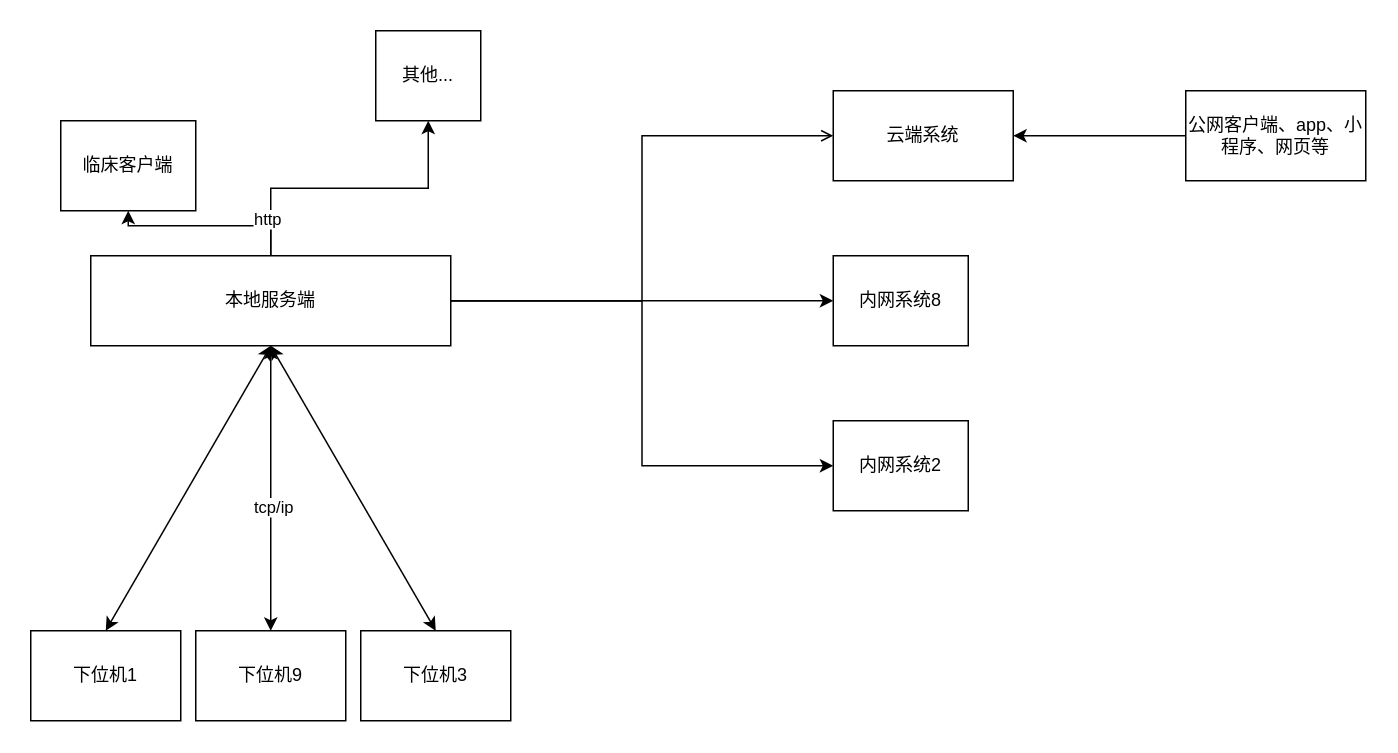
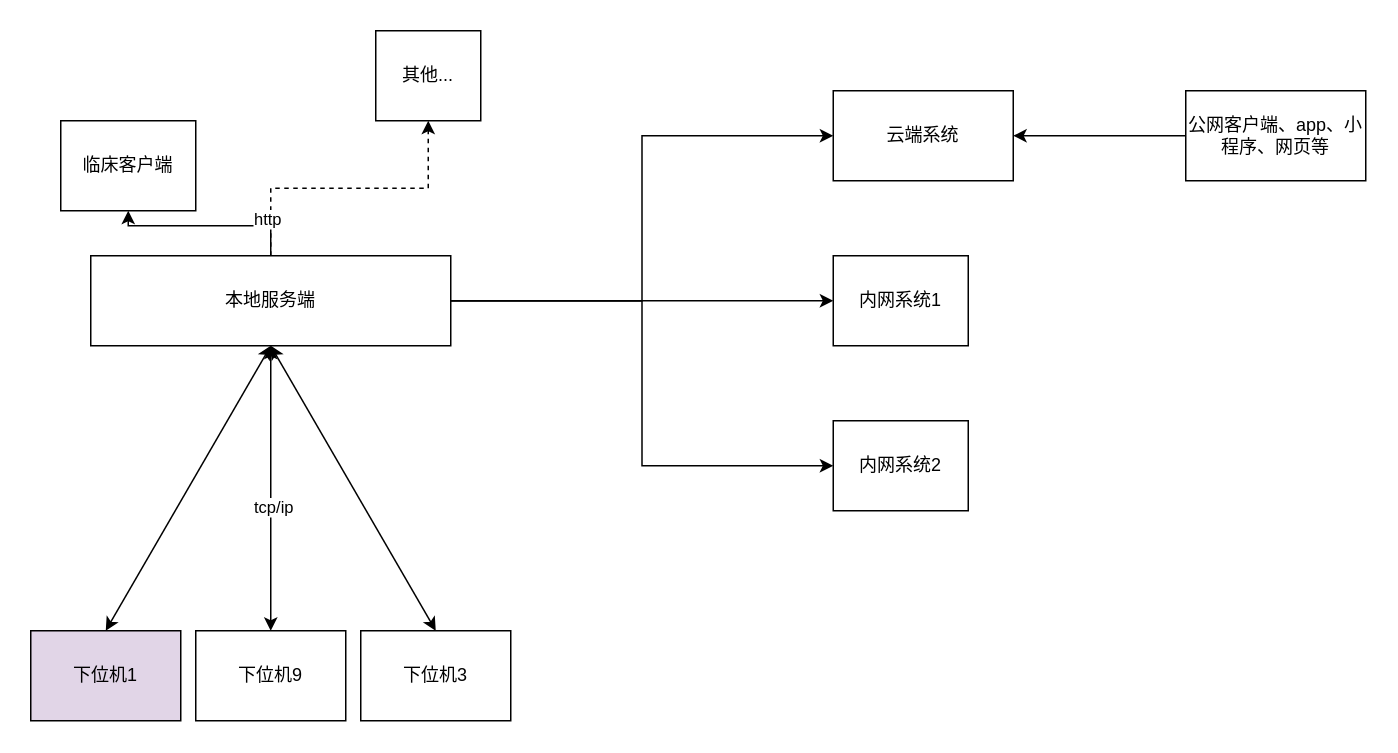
edge "本地服务端" -> "云端系统": arrowhead open -> classic
edge "本地服务端" -> "其他...": style solid -> dashed
node "内网系统8": label "内网系统8" -> "内网系统1"
node "下位机1": fillcolor #ffffff -> #e1d5e7
